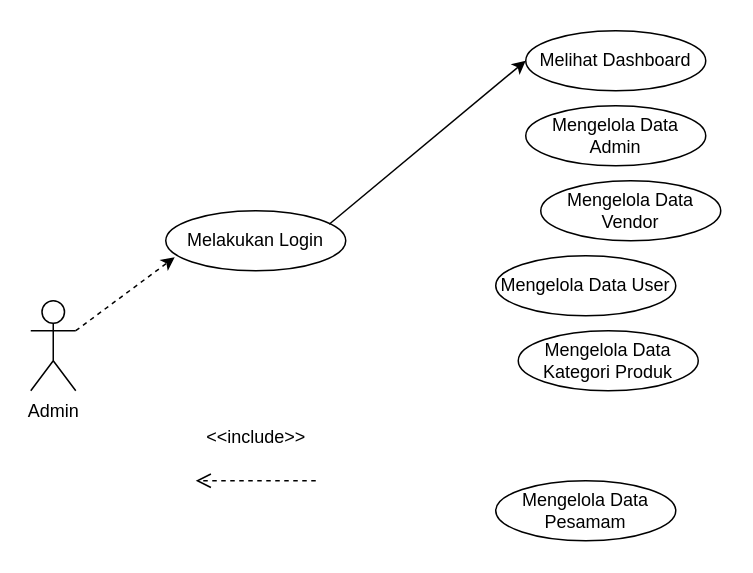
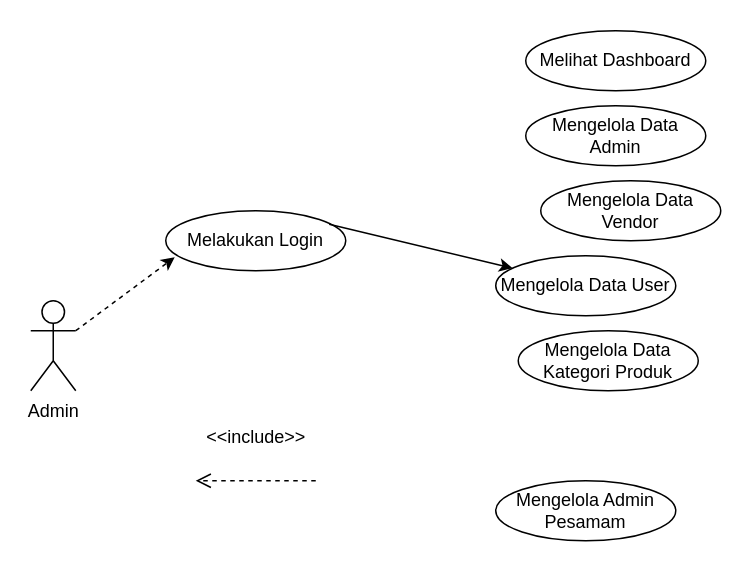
edge "Melakukan Login" -> "Melihat Dashboard": now "Melakukan Login" -> "Mengelola Data User"
node "Mengelola Data Pesamam": label "Mengelola Data Pesamam" -> "Mengelola Admin Pesamam"
